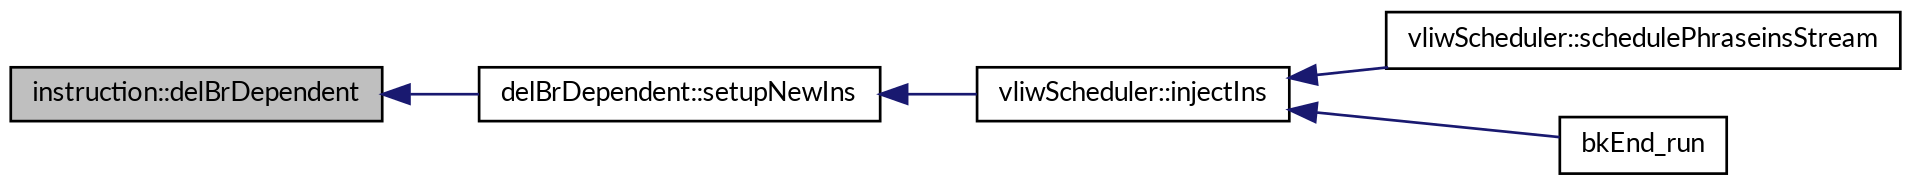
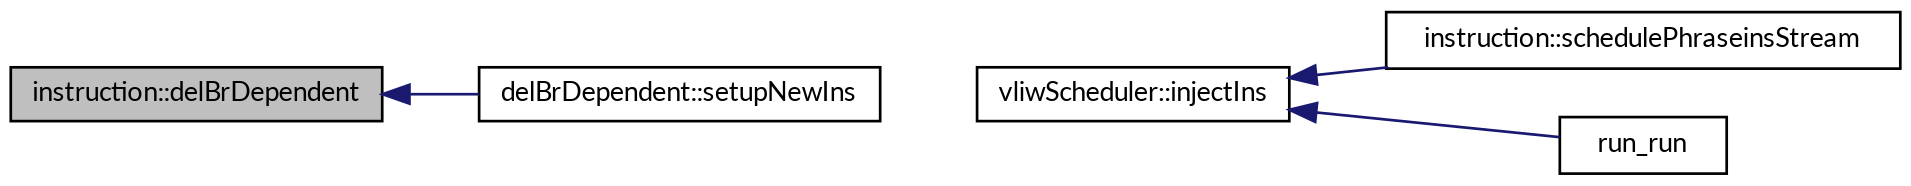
node "vliwScheduler::schedulePhraseinsStream": label "vliwScheduler::schedulePhraseinsStream" -> "instruction::schedulePhraseinsStream"
edge "vliwScheduler::injectIns" -> "delBrDependent::setupNewIns": removed
node "bkEnd_run": label "bkEnd_run" -> "run_run"
